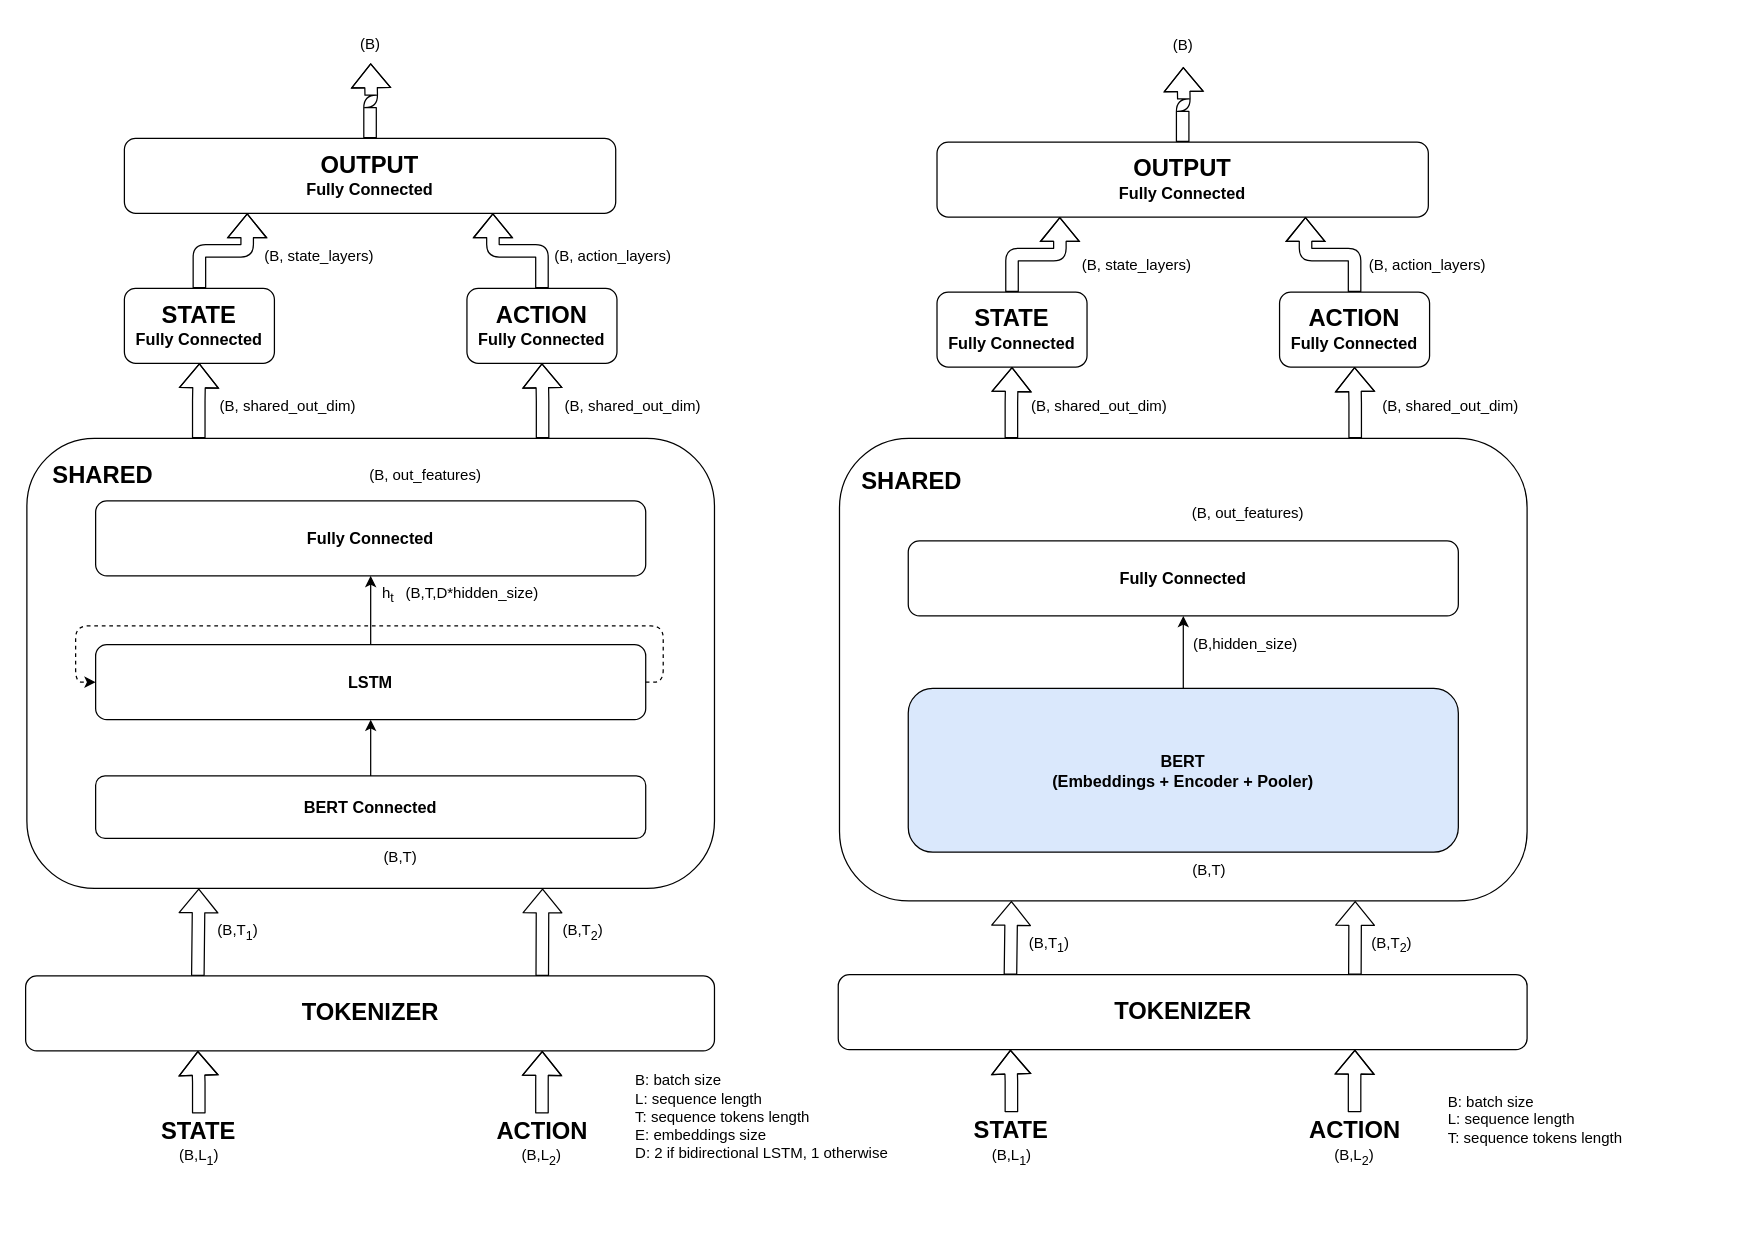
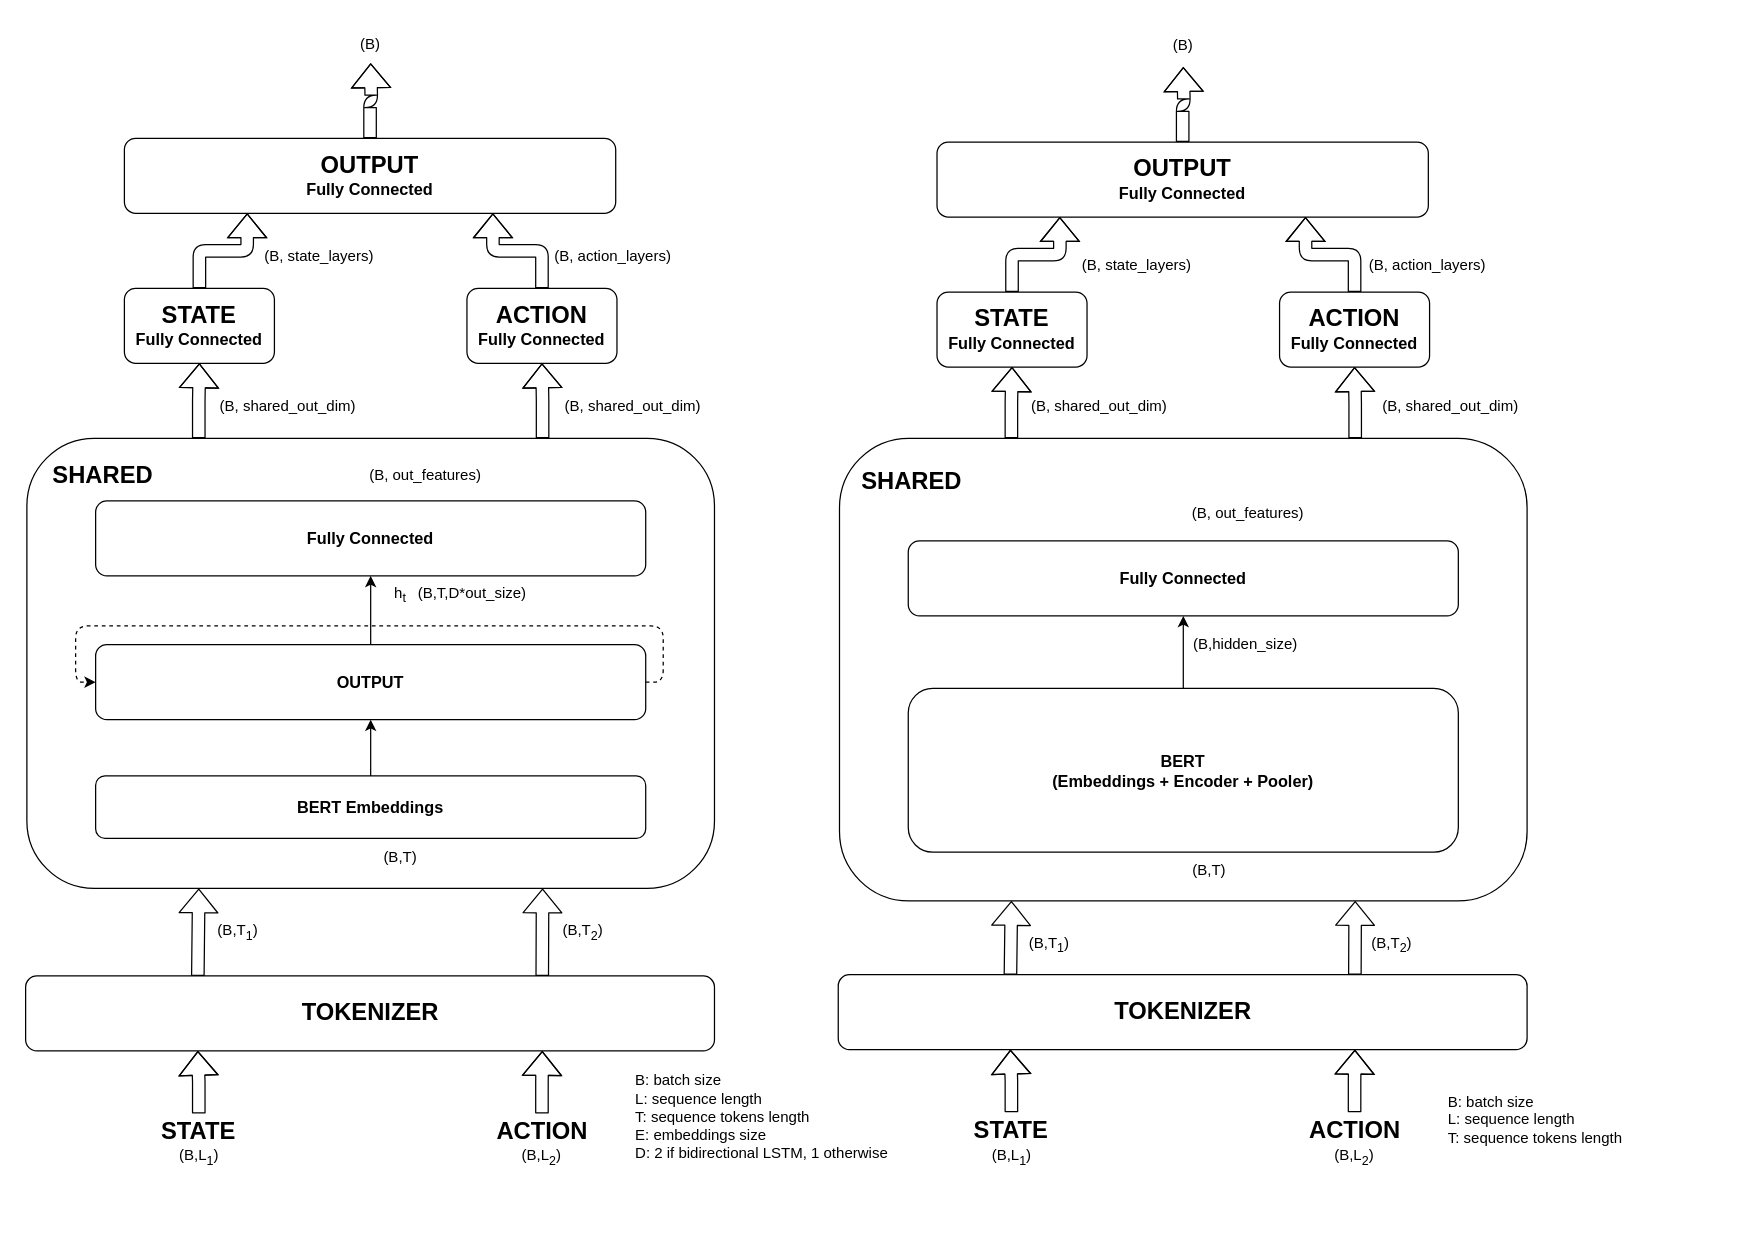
node "ht (B,T,D*hidden_size)": label "ht (B,T,D*hidden_size)" -> "ht (B,T,D*out_size)"
node "LSTM": label "LSTM" -> "OUTPUT"
node "BERT (Embeddings + Encoder + Pooler)": fillcolor #dae8fc -> #ffffff
node "BERT Connected": label "BERT Connected" -> "BERT Embeddings"
